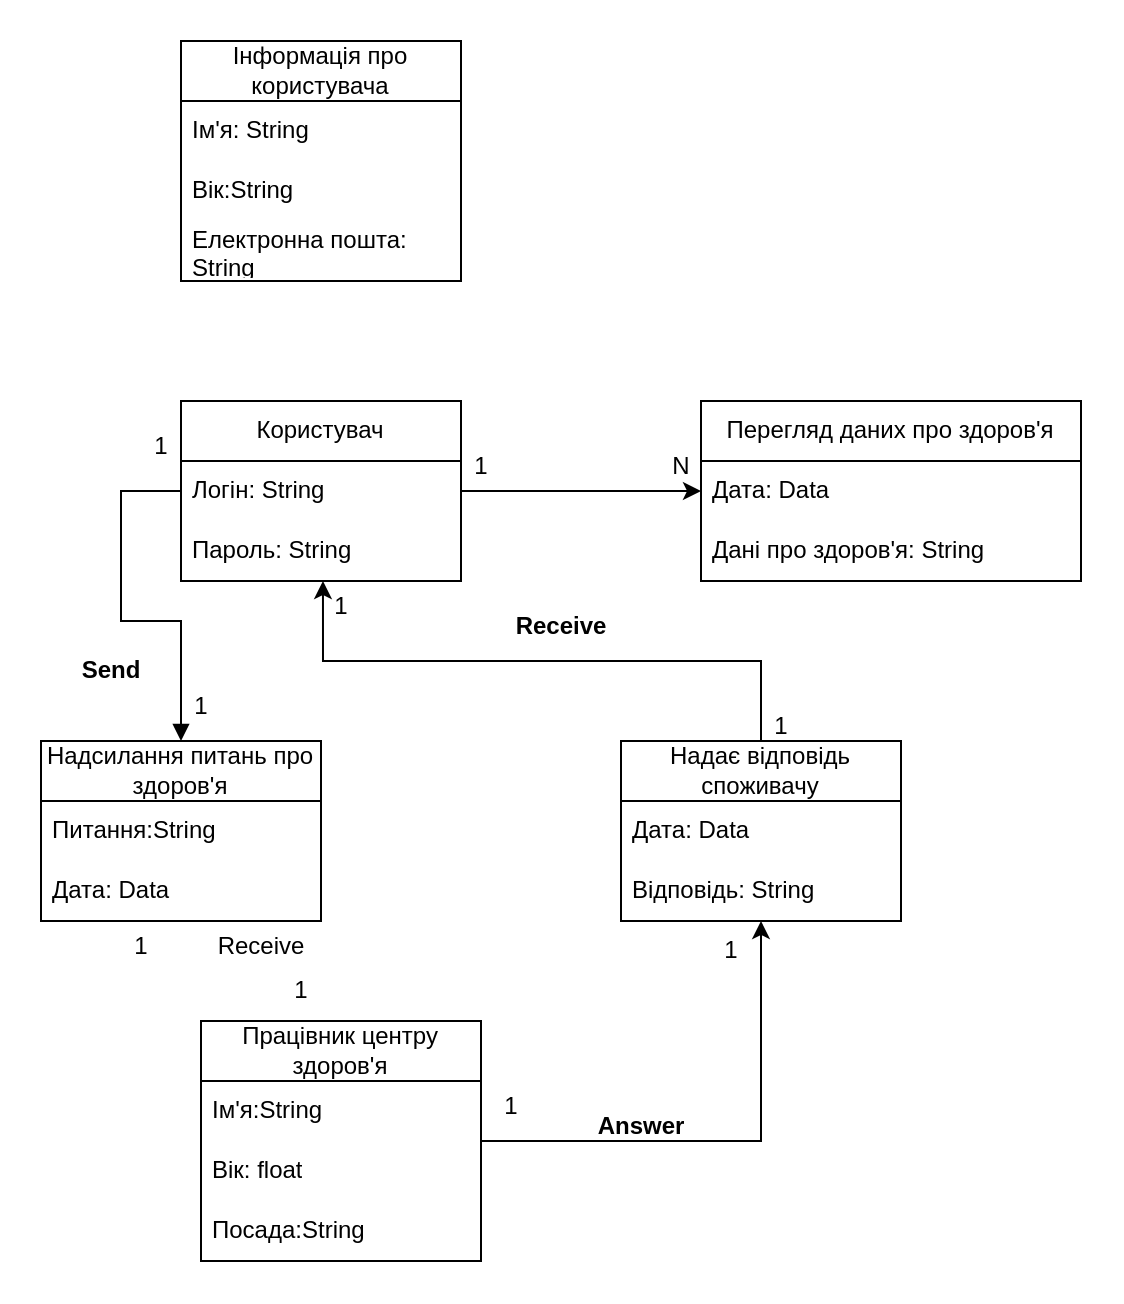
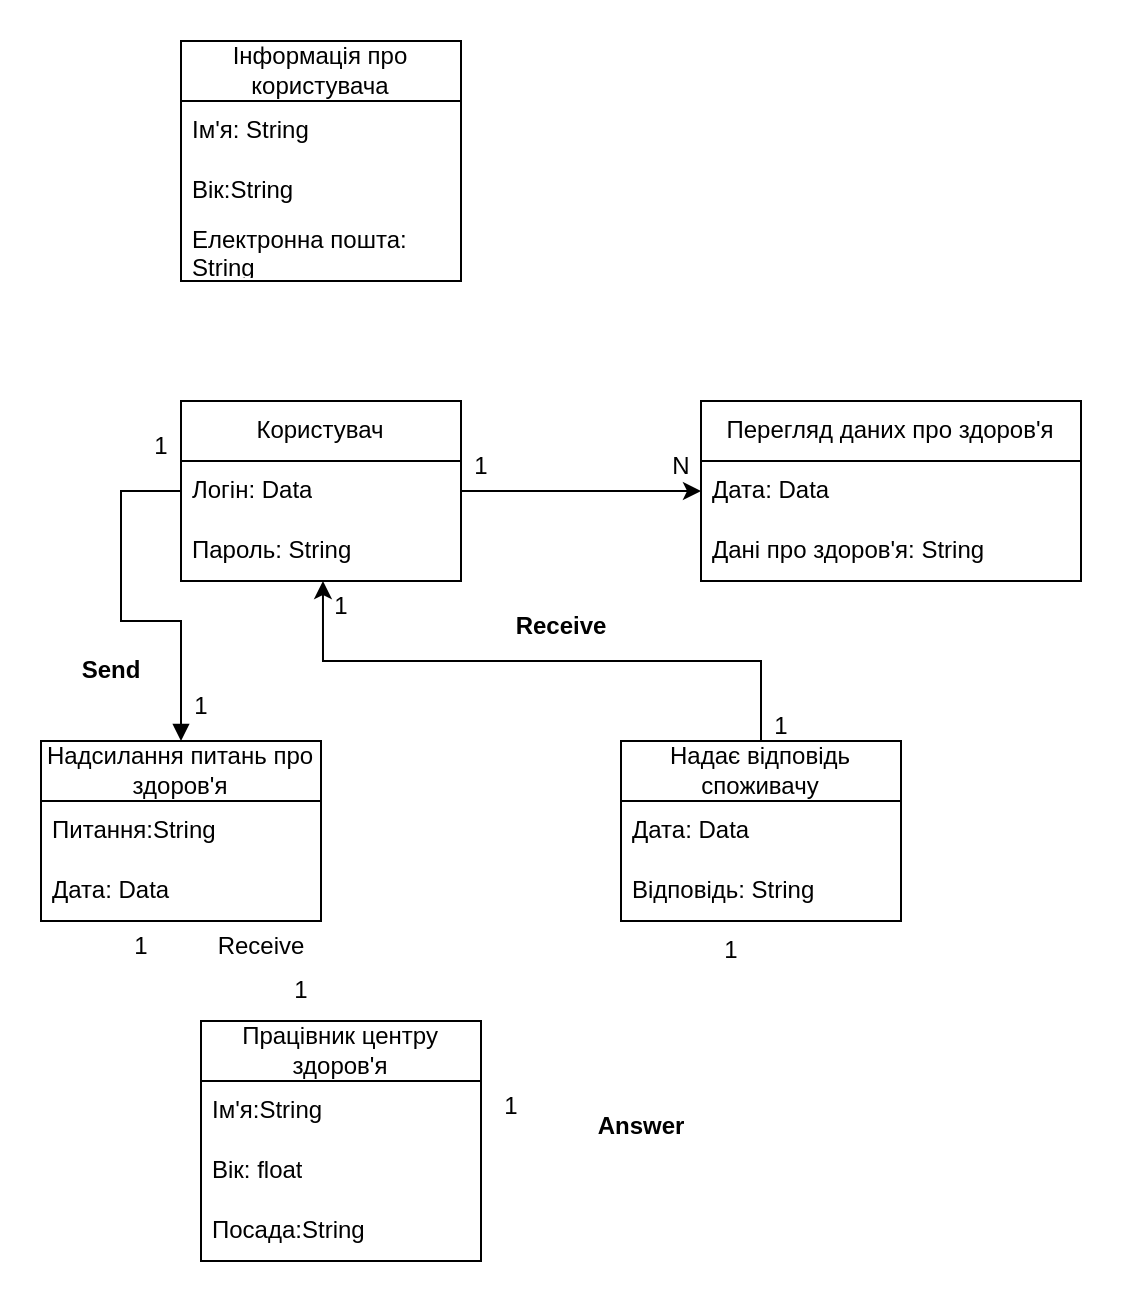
node "Логін: String": label "Логін: String" -> "Логін: Data"
edge "Працівник центру здоров'я" -> "Надає відповідь споживачу": removed
